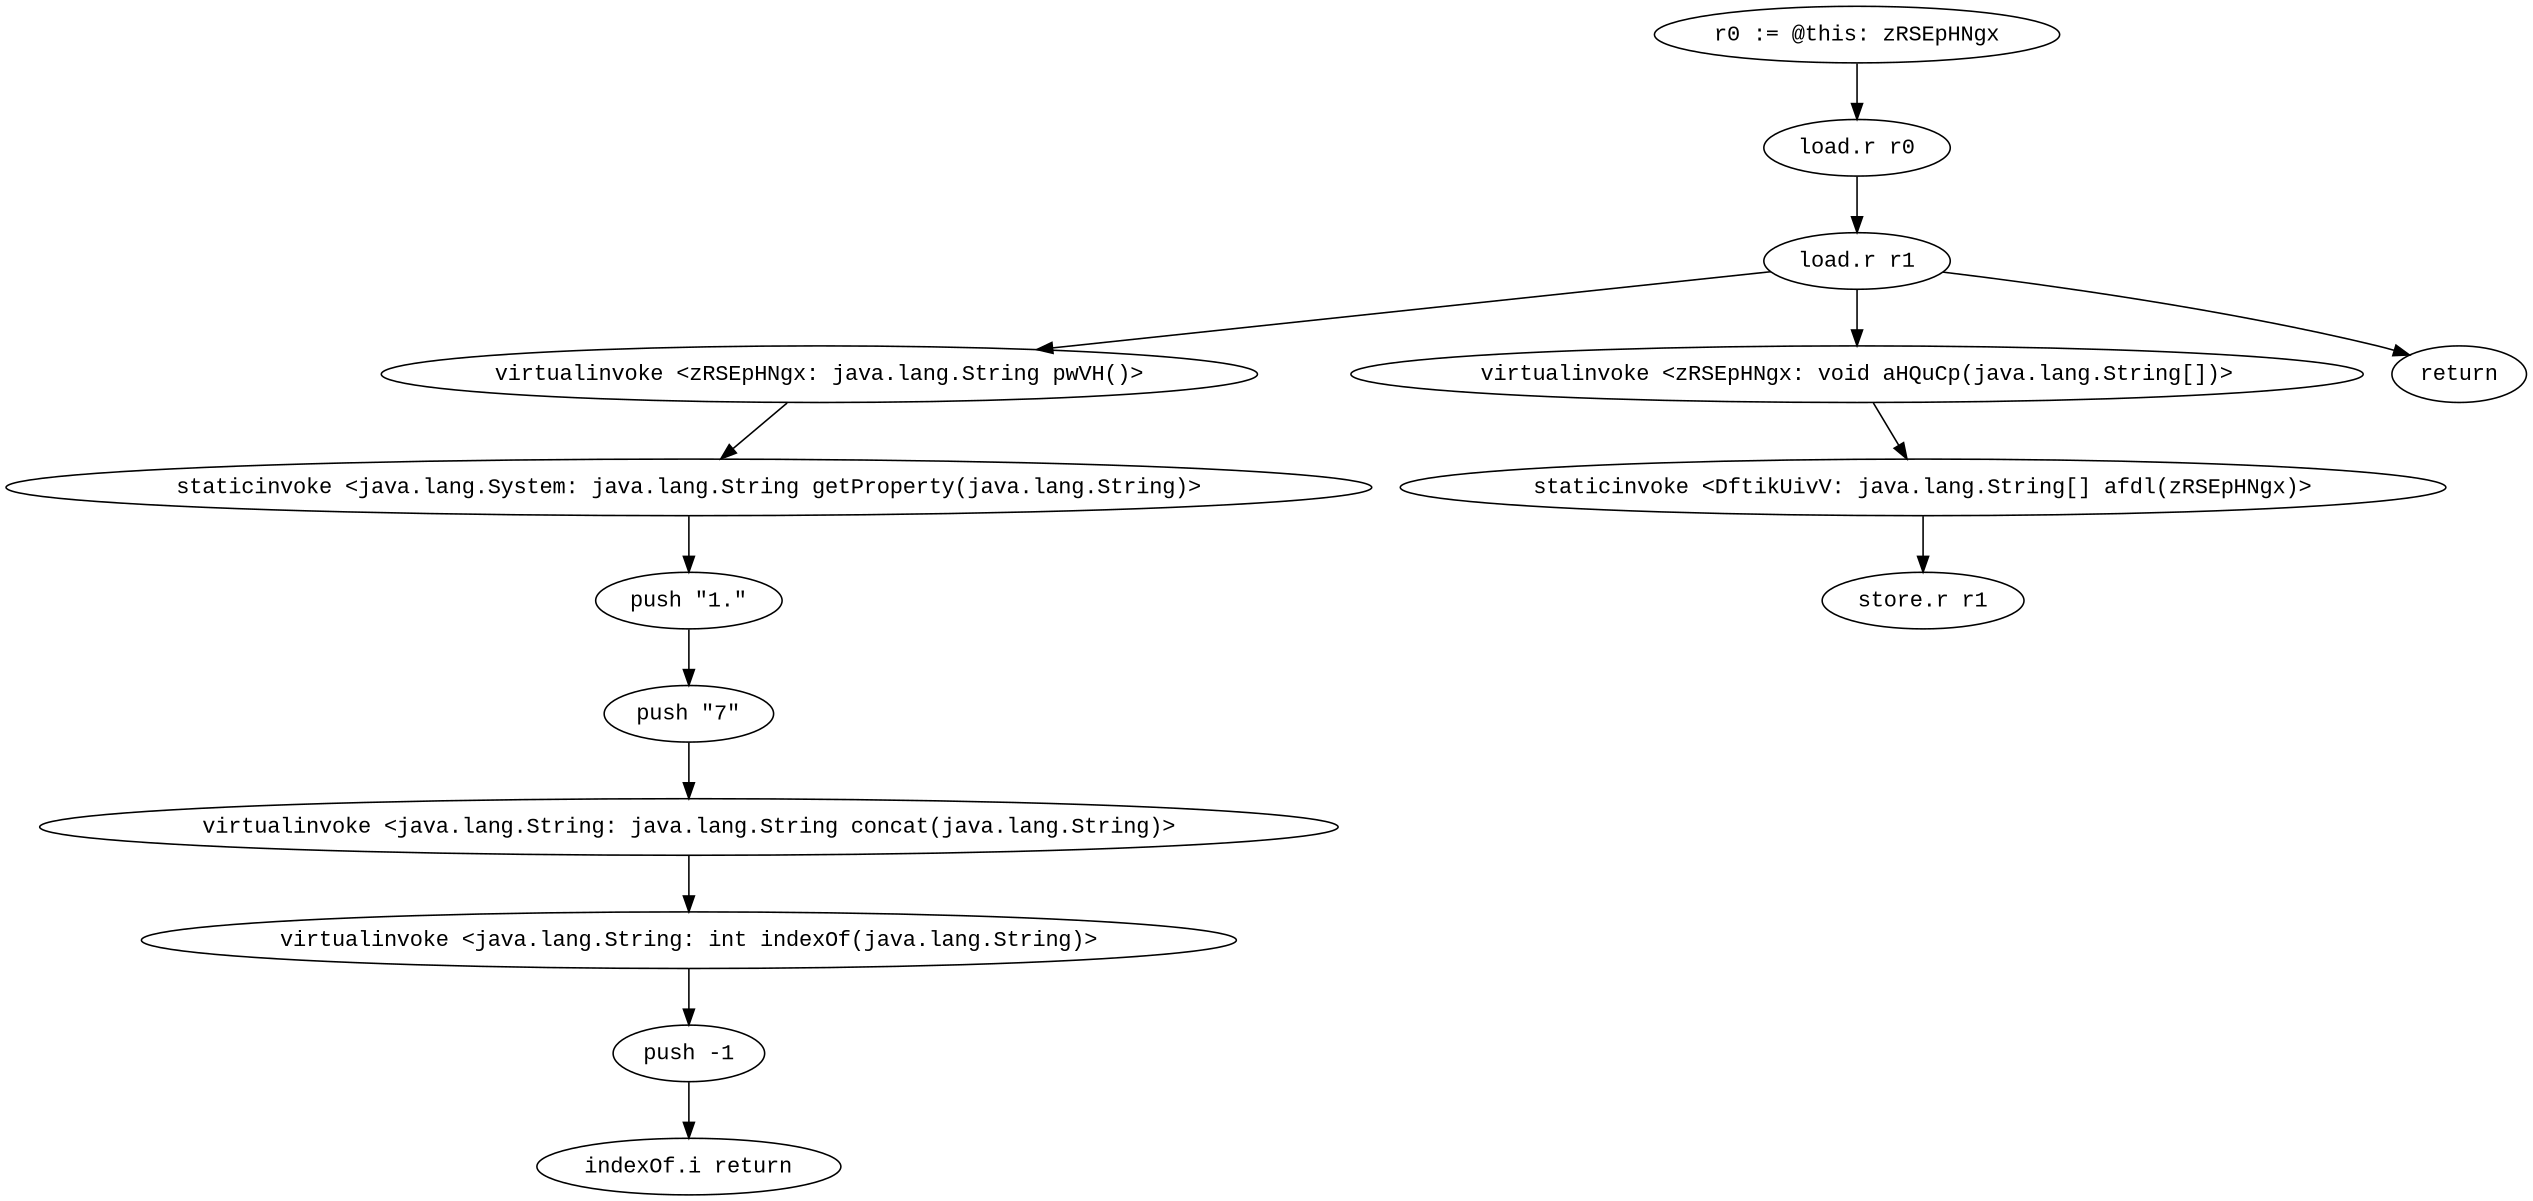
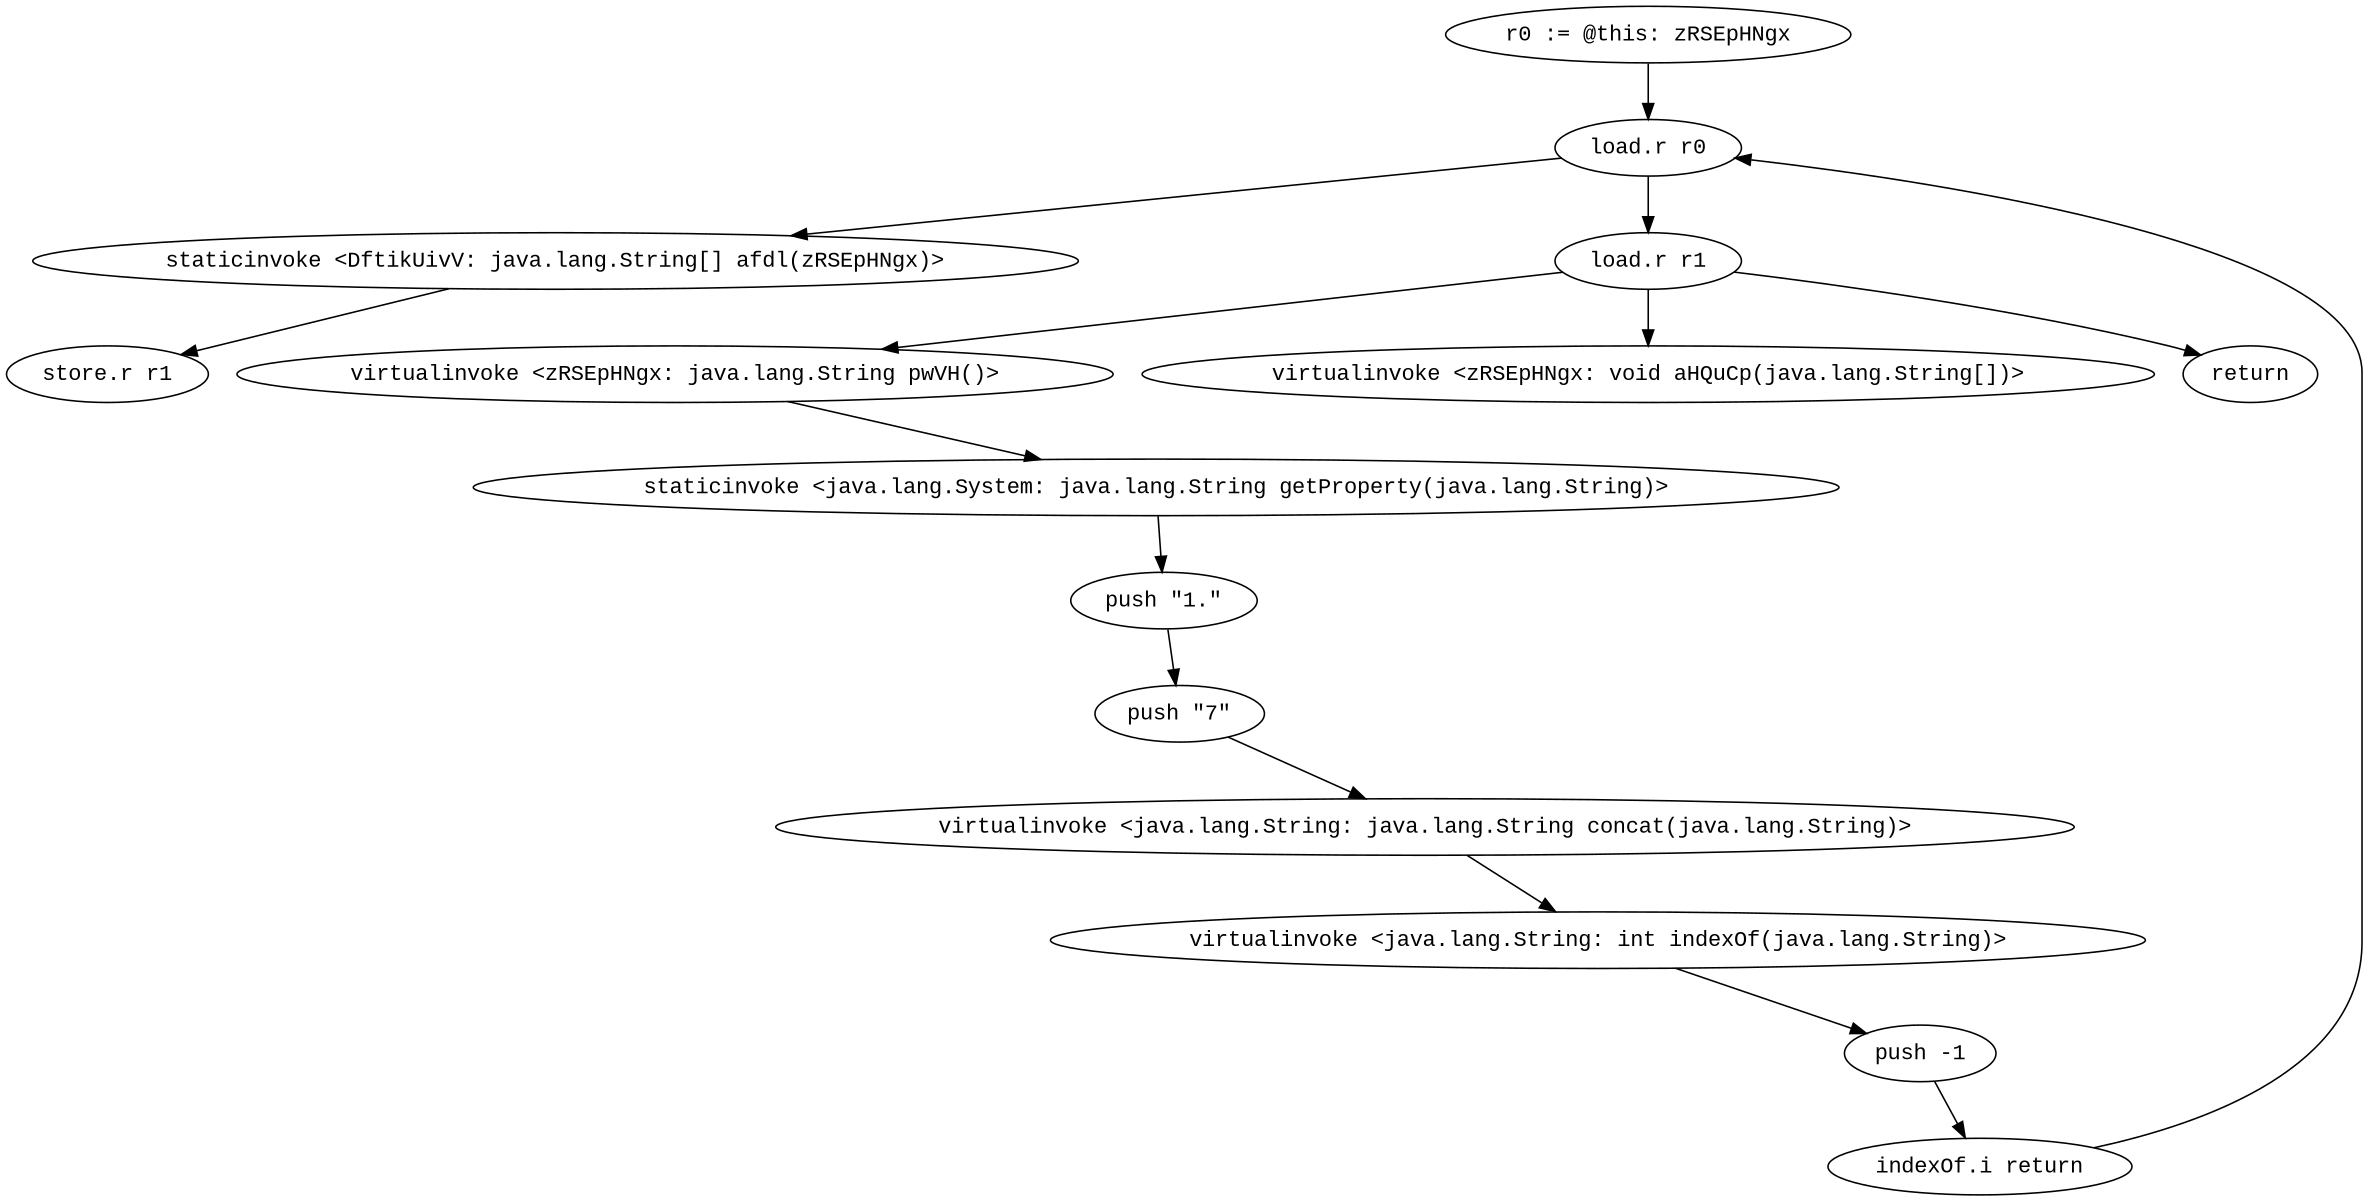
edge "virtualinvoke <zRSEpHNgx: void aHQuCp(java.lang.String[])>" -> "staticinvoke <DftikUivV: java.lang.String[] afdl(zRSEpHNgx)>": now "load.r r0" -> "staticinvoke <DftikUivV: java.lang.String[] afdl(zRSEpHNgx)>"
edge "indexOf.i return" -> "load.r r0": added
